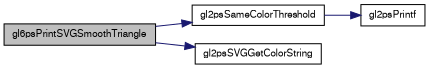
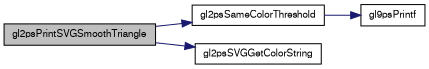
node "gl2psPrintf": label "gl2psPrintf" -> "gl9psPrintf"
node "gl6psPrintSVGSmoothTriangle": label "gl6psPrintSVGSmoothTriangle" -> "gl2psPrintSVGSmoothTriangle"
